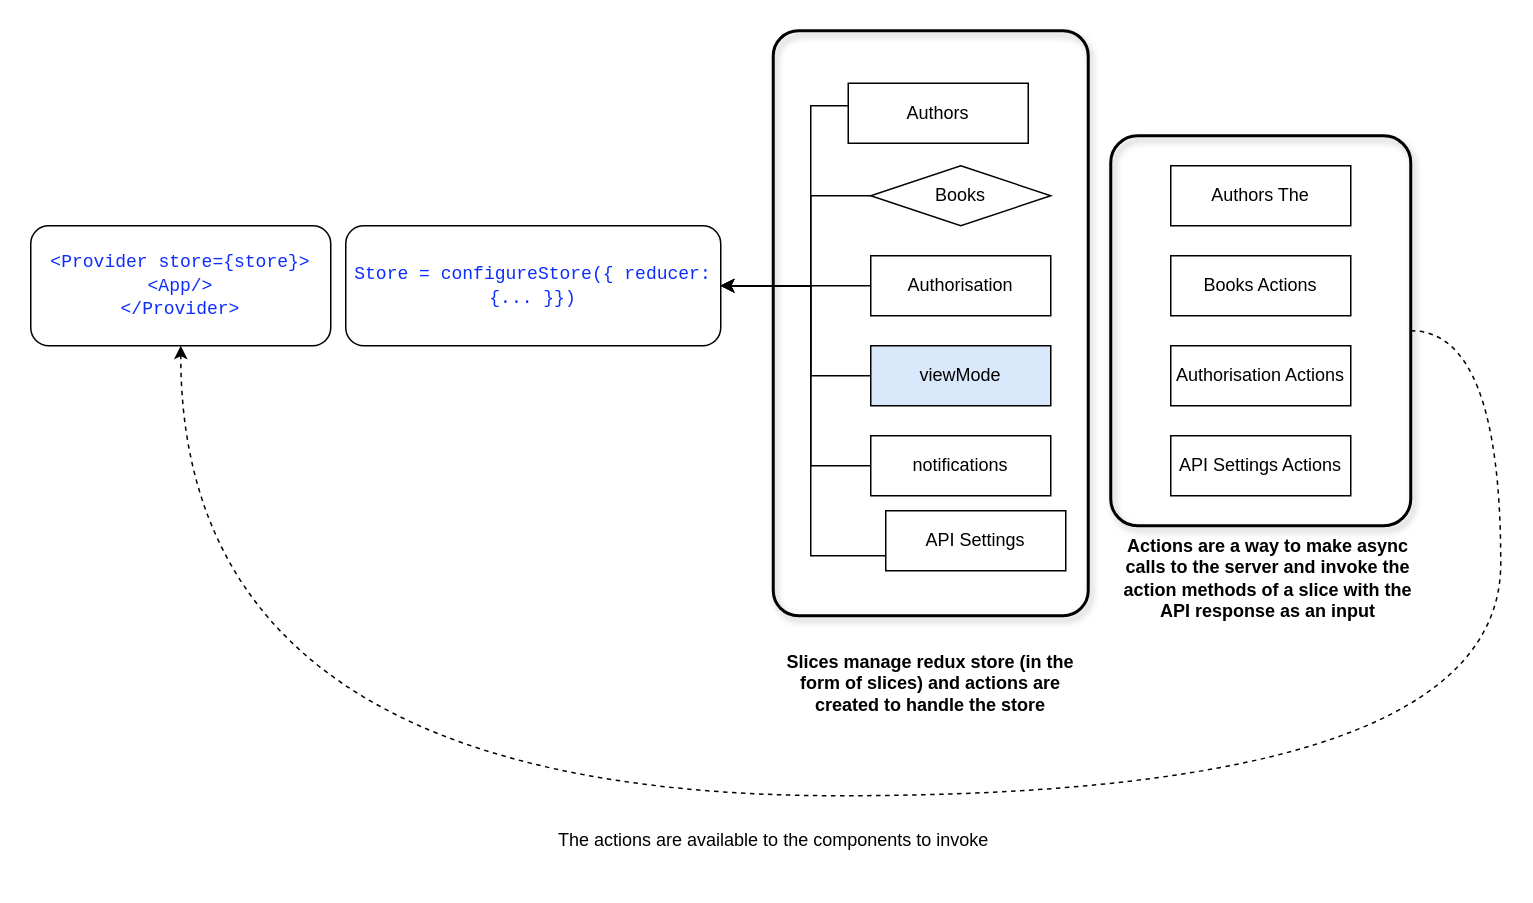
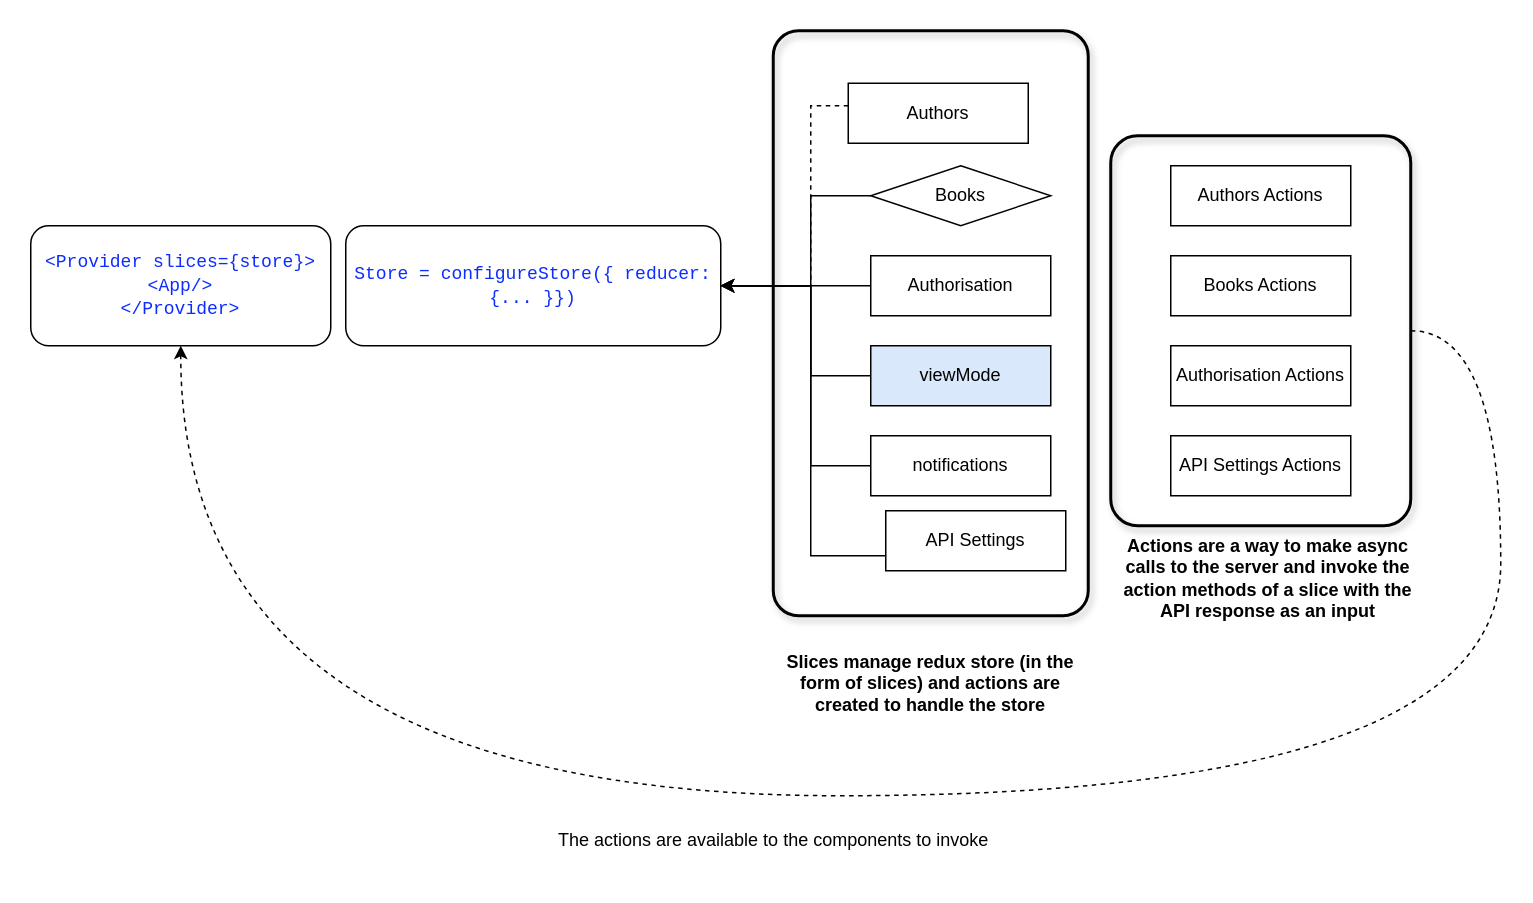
edge "Authors" -> "Store = configureStore({ reducer: {... }})": style solid -> dashed
node "Authors The": label "Authors The" -> "Authors Actions"
node "<Provider store={store}> <App/> </Provider>": label "<Provider store={store}> <App/> </Provider>" -> "<Provider slices={store}> <App/> </Provider>"
